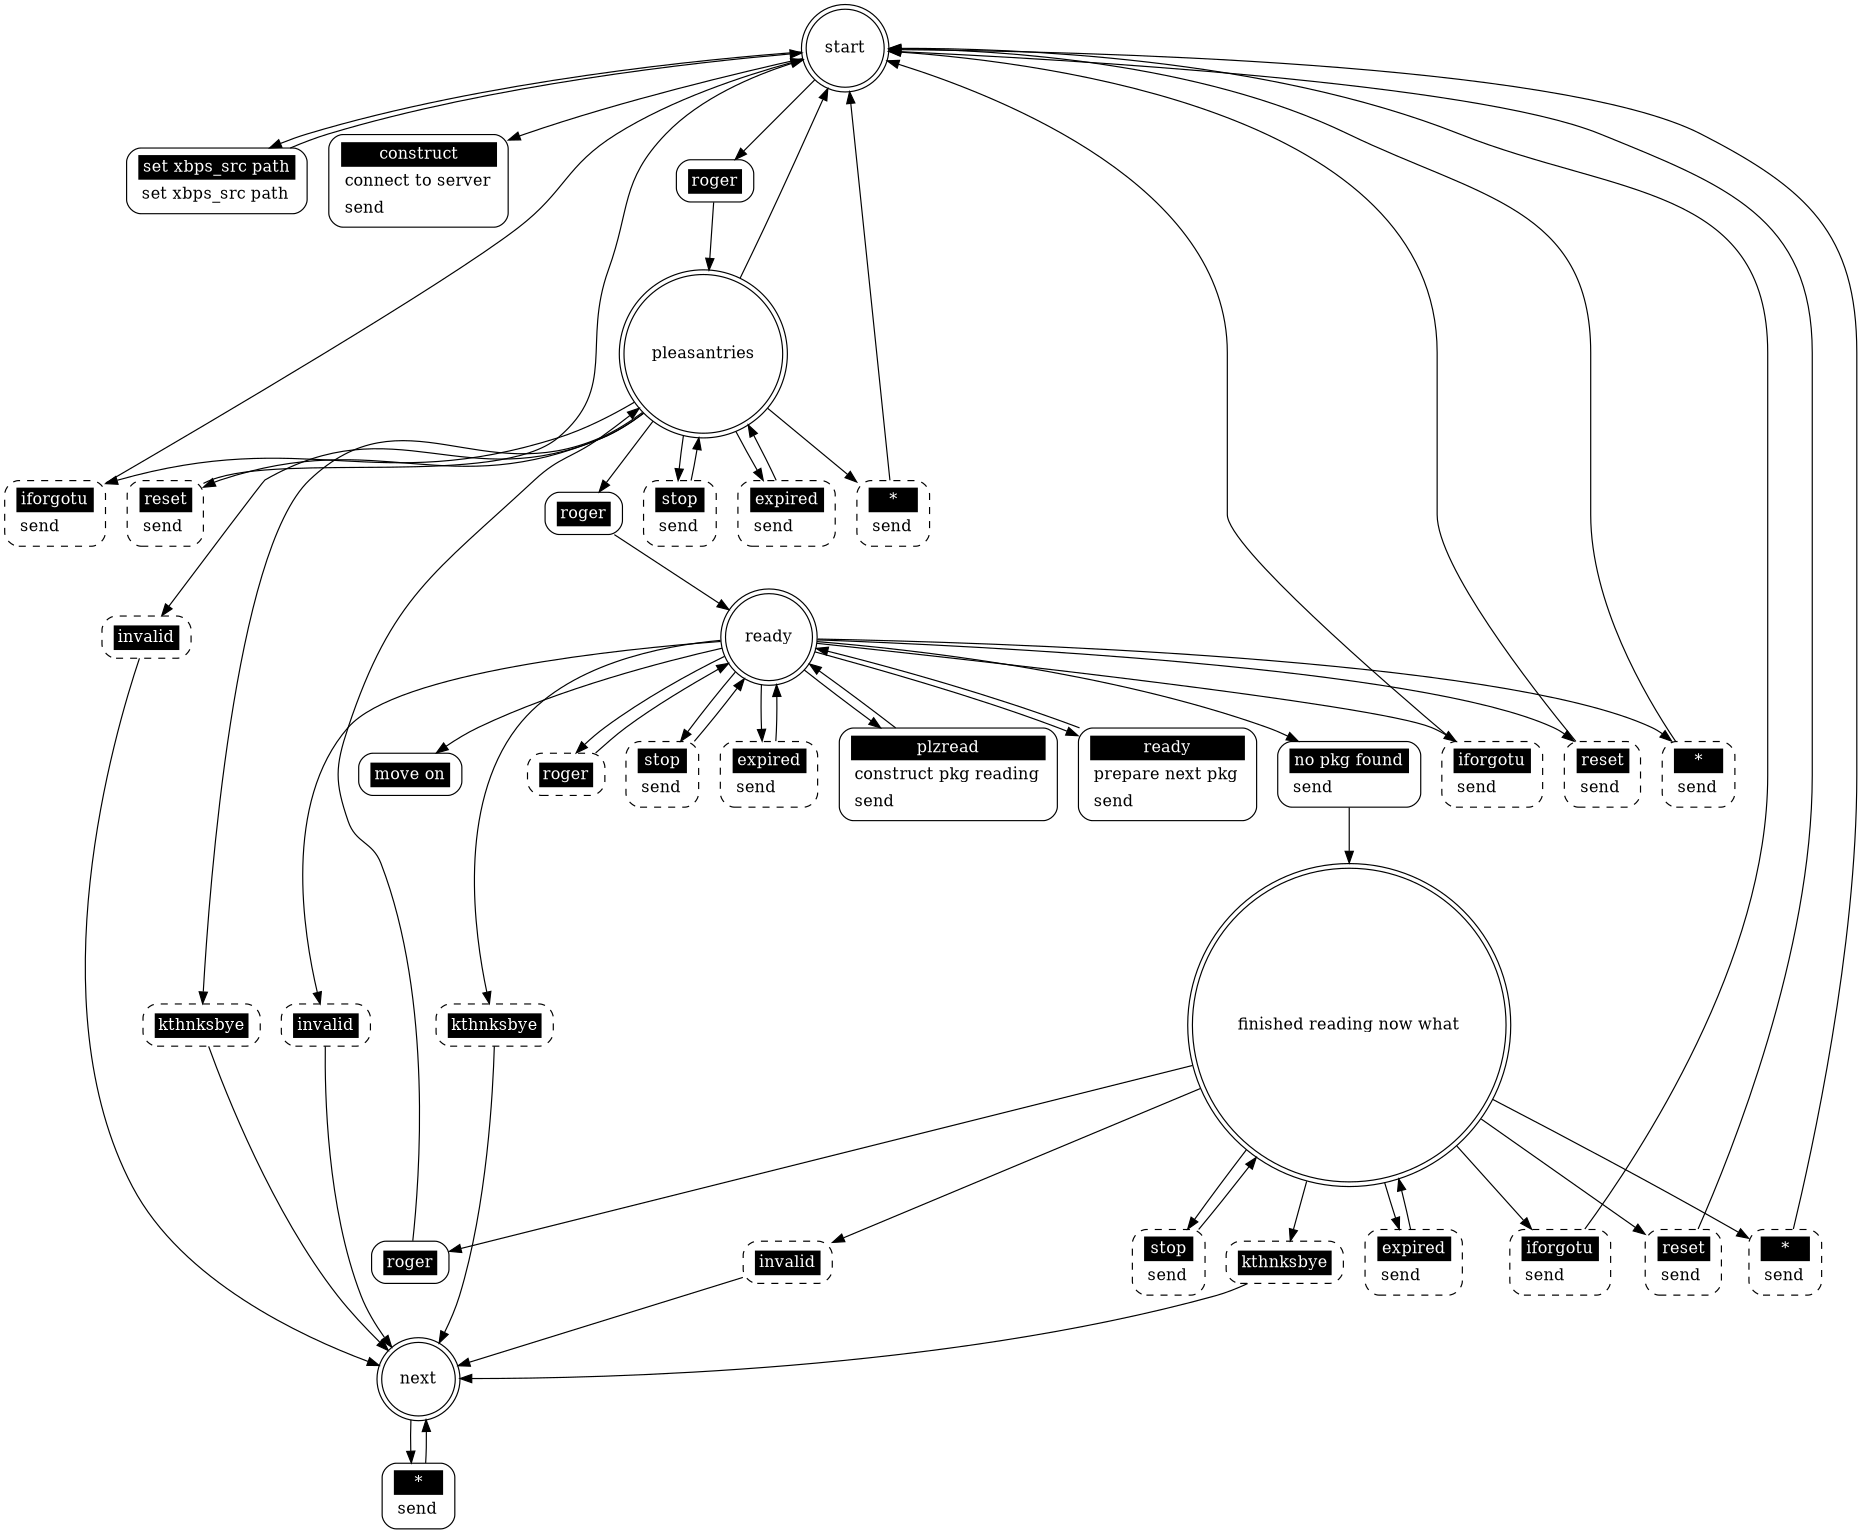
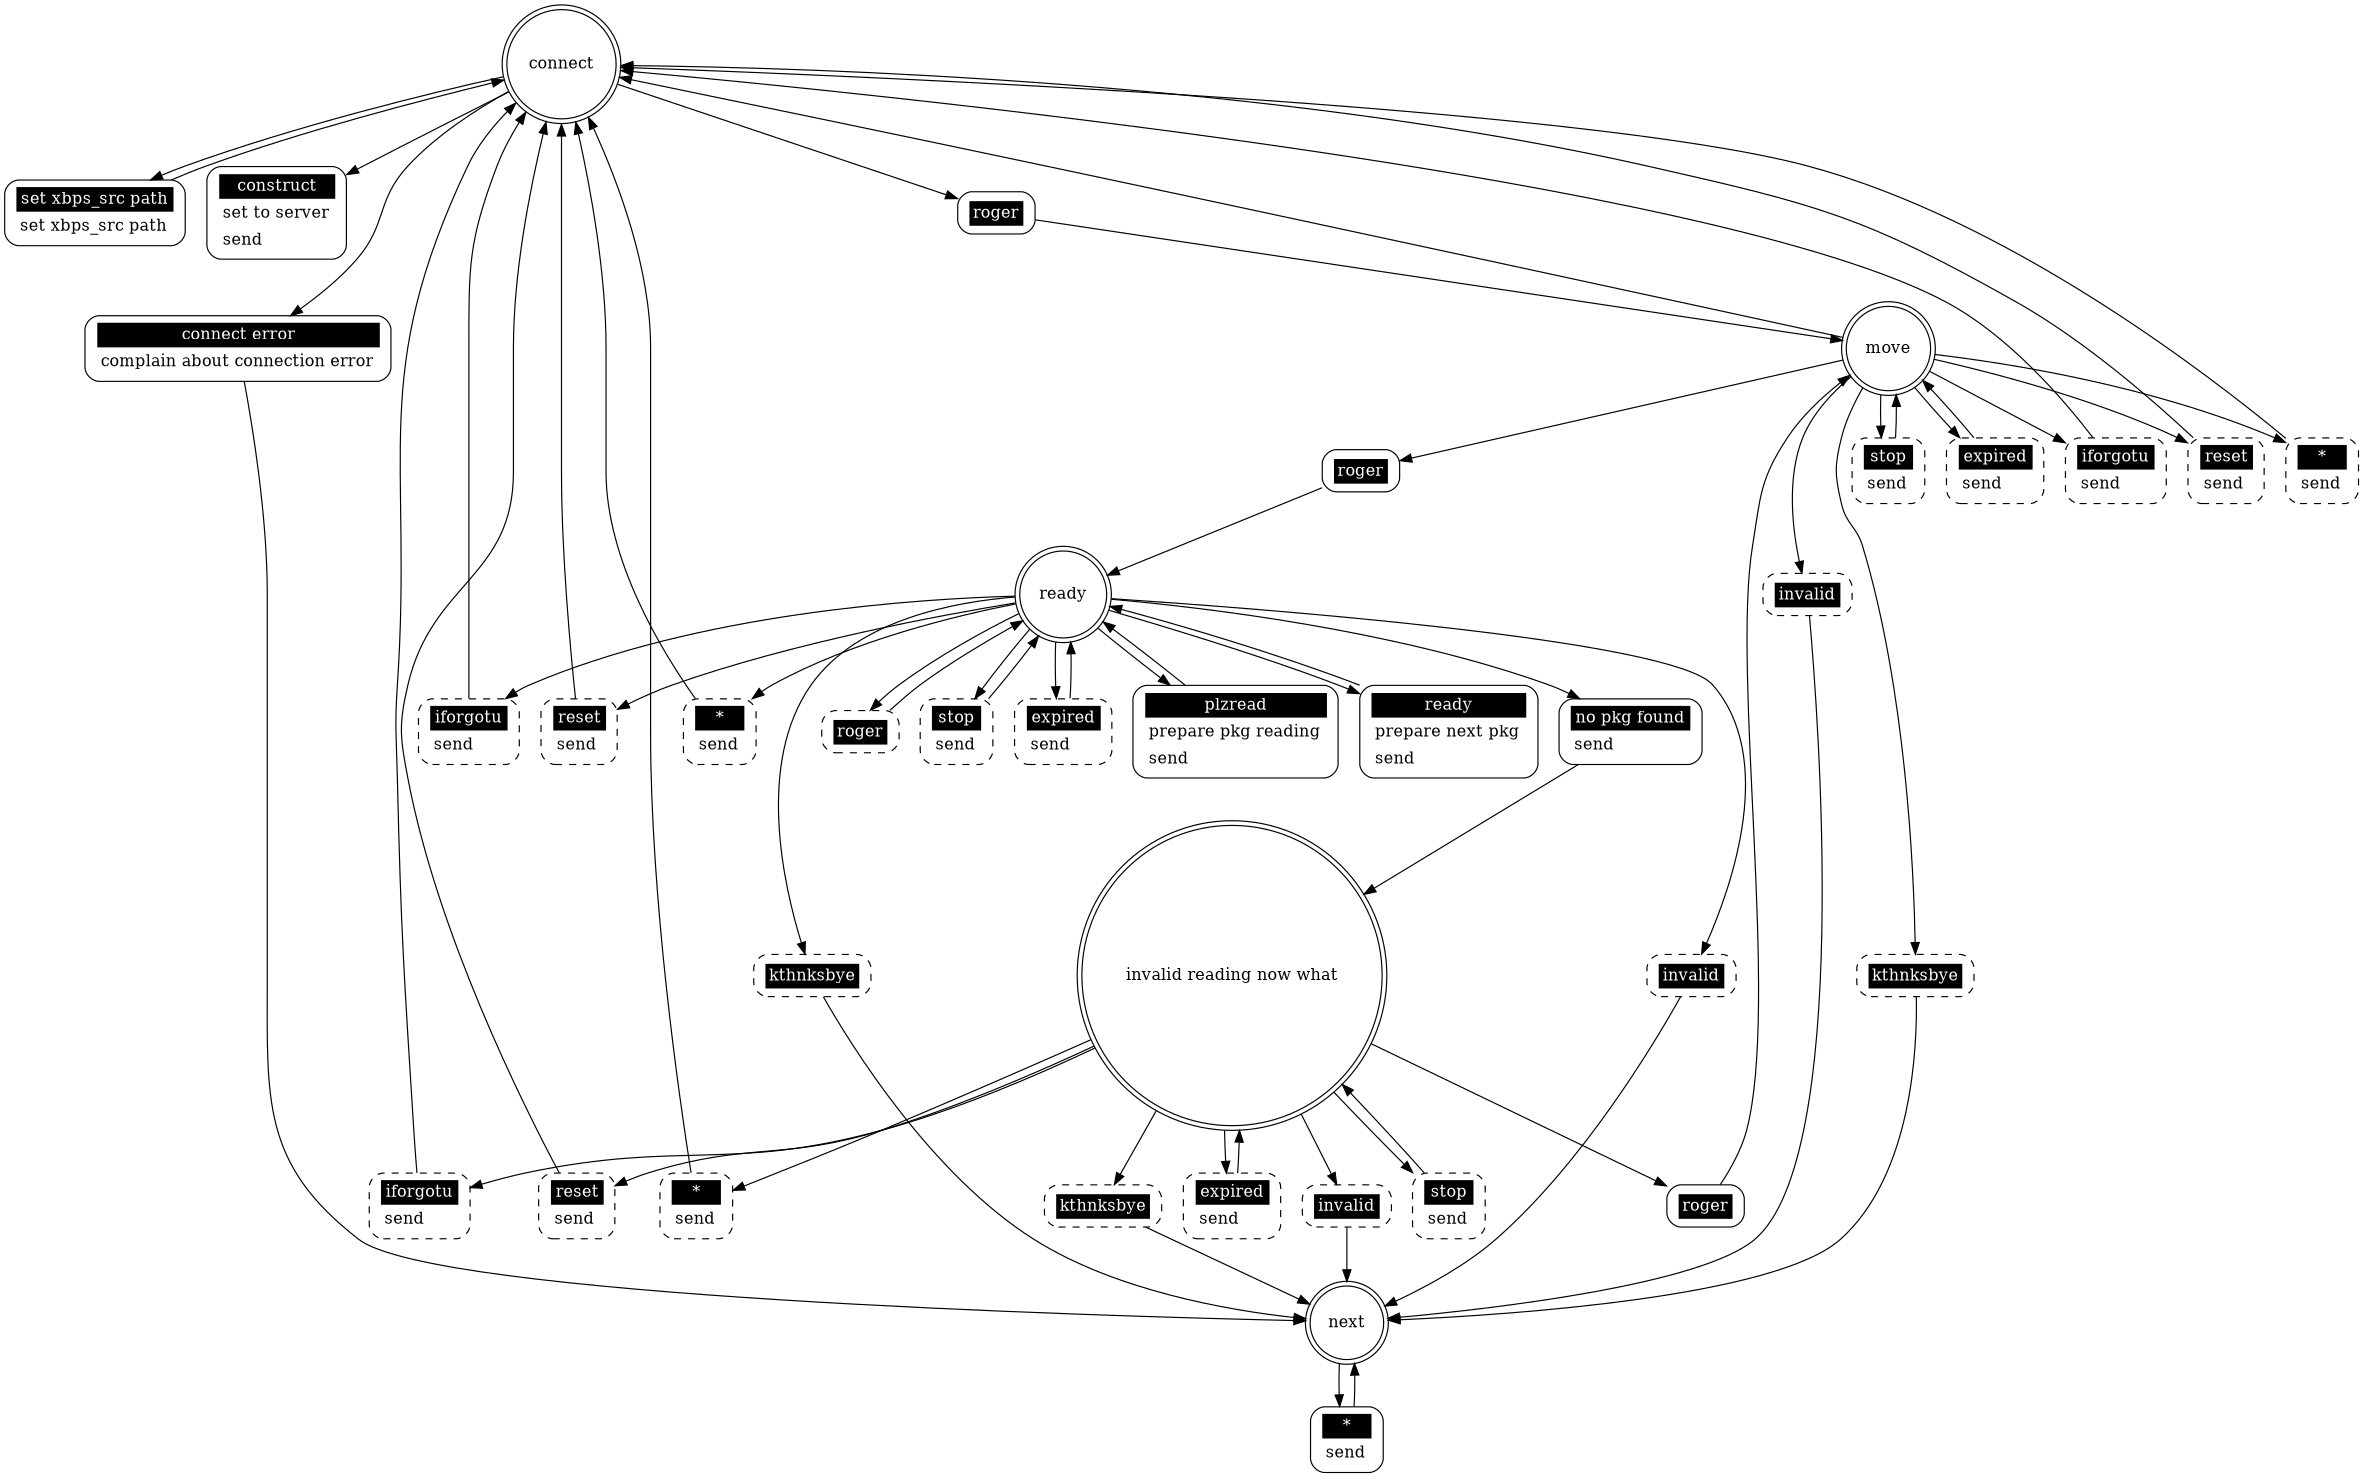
node "start": label "start" -> "connect"
node "construct": text "connect to server" -> "set to server"
node "connect error": added
node "pleasantries": label "pleasantries" -> "move"
node "move on": removed
node "plzread": text "construct pkg reading" -> "prepare pkg reading"
node "finished reading now what": label "finished reading now what" -> "invalid reading now what"
